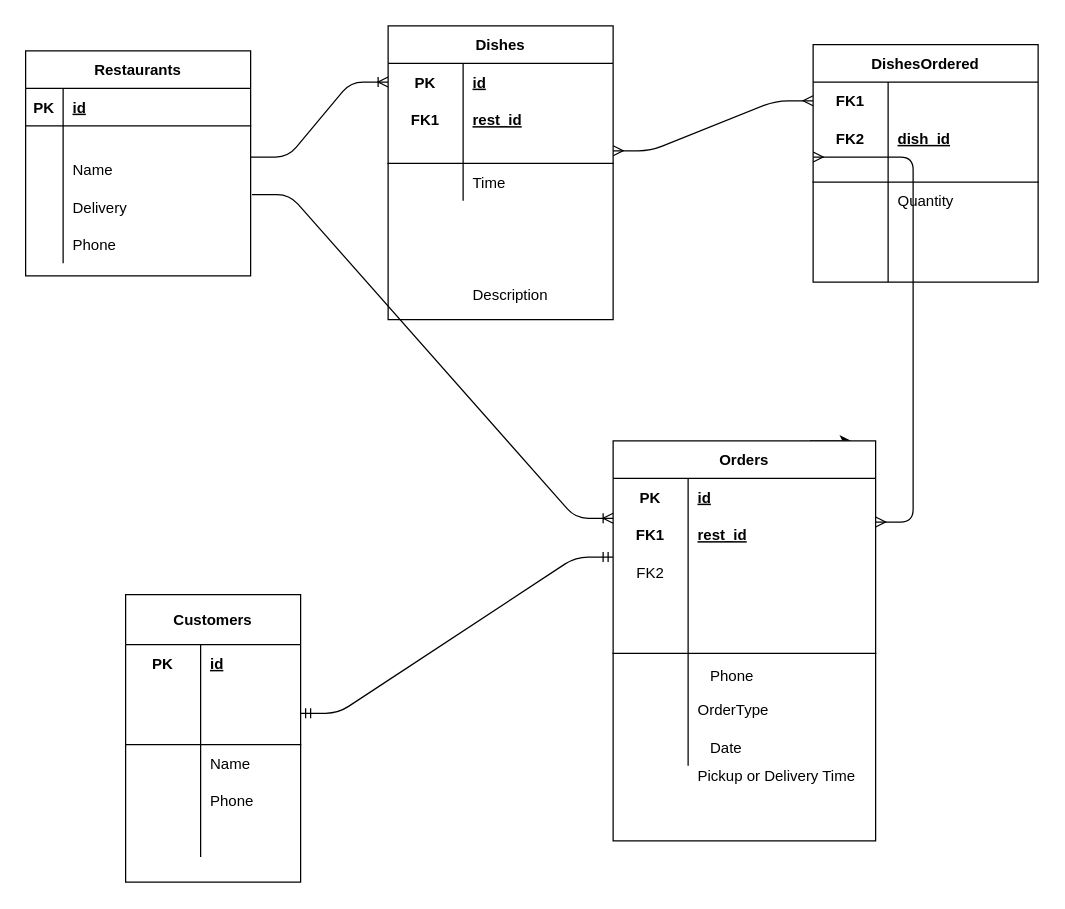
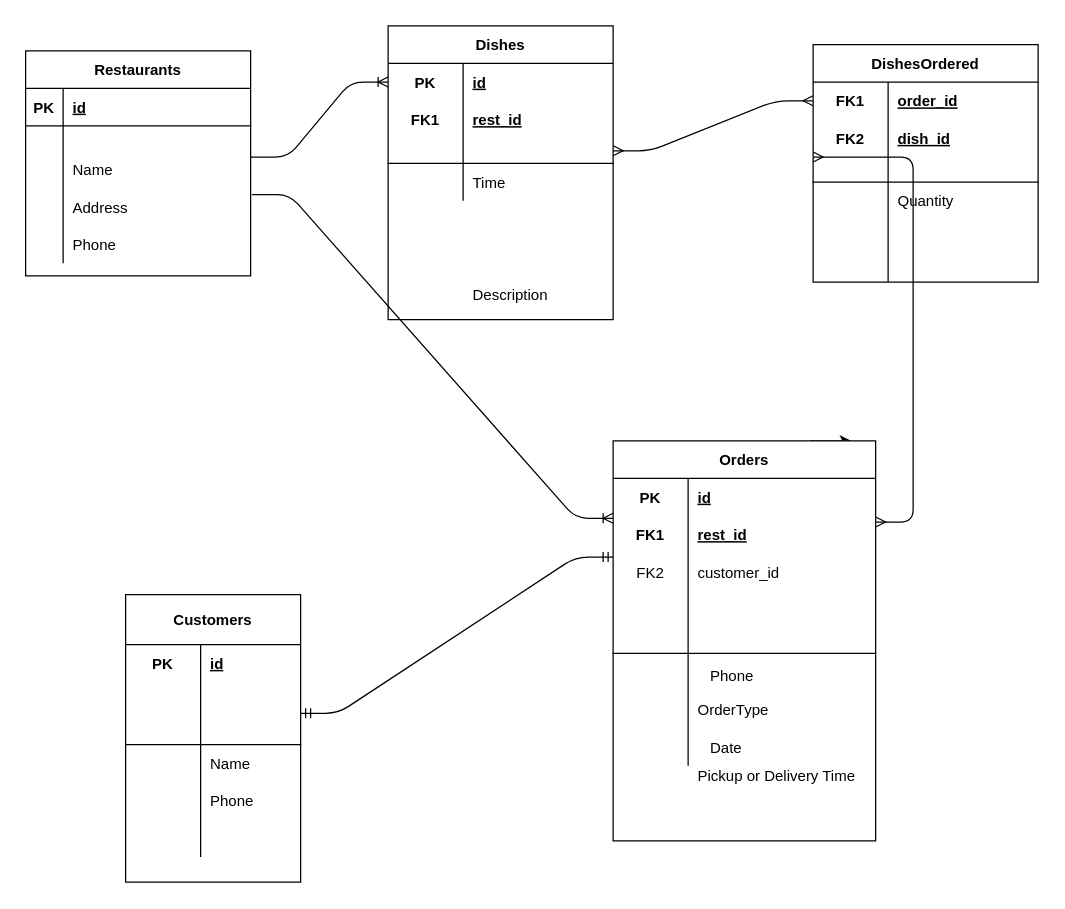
node "order_id": added
node "Delivery": label "Delivery" -> "Address"
node "customer_id": added
